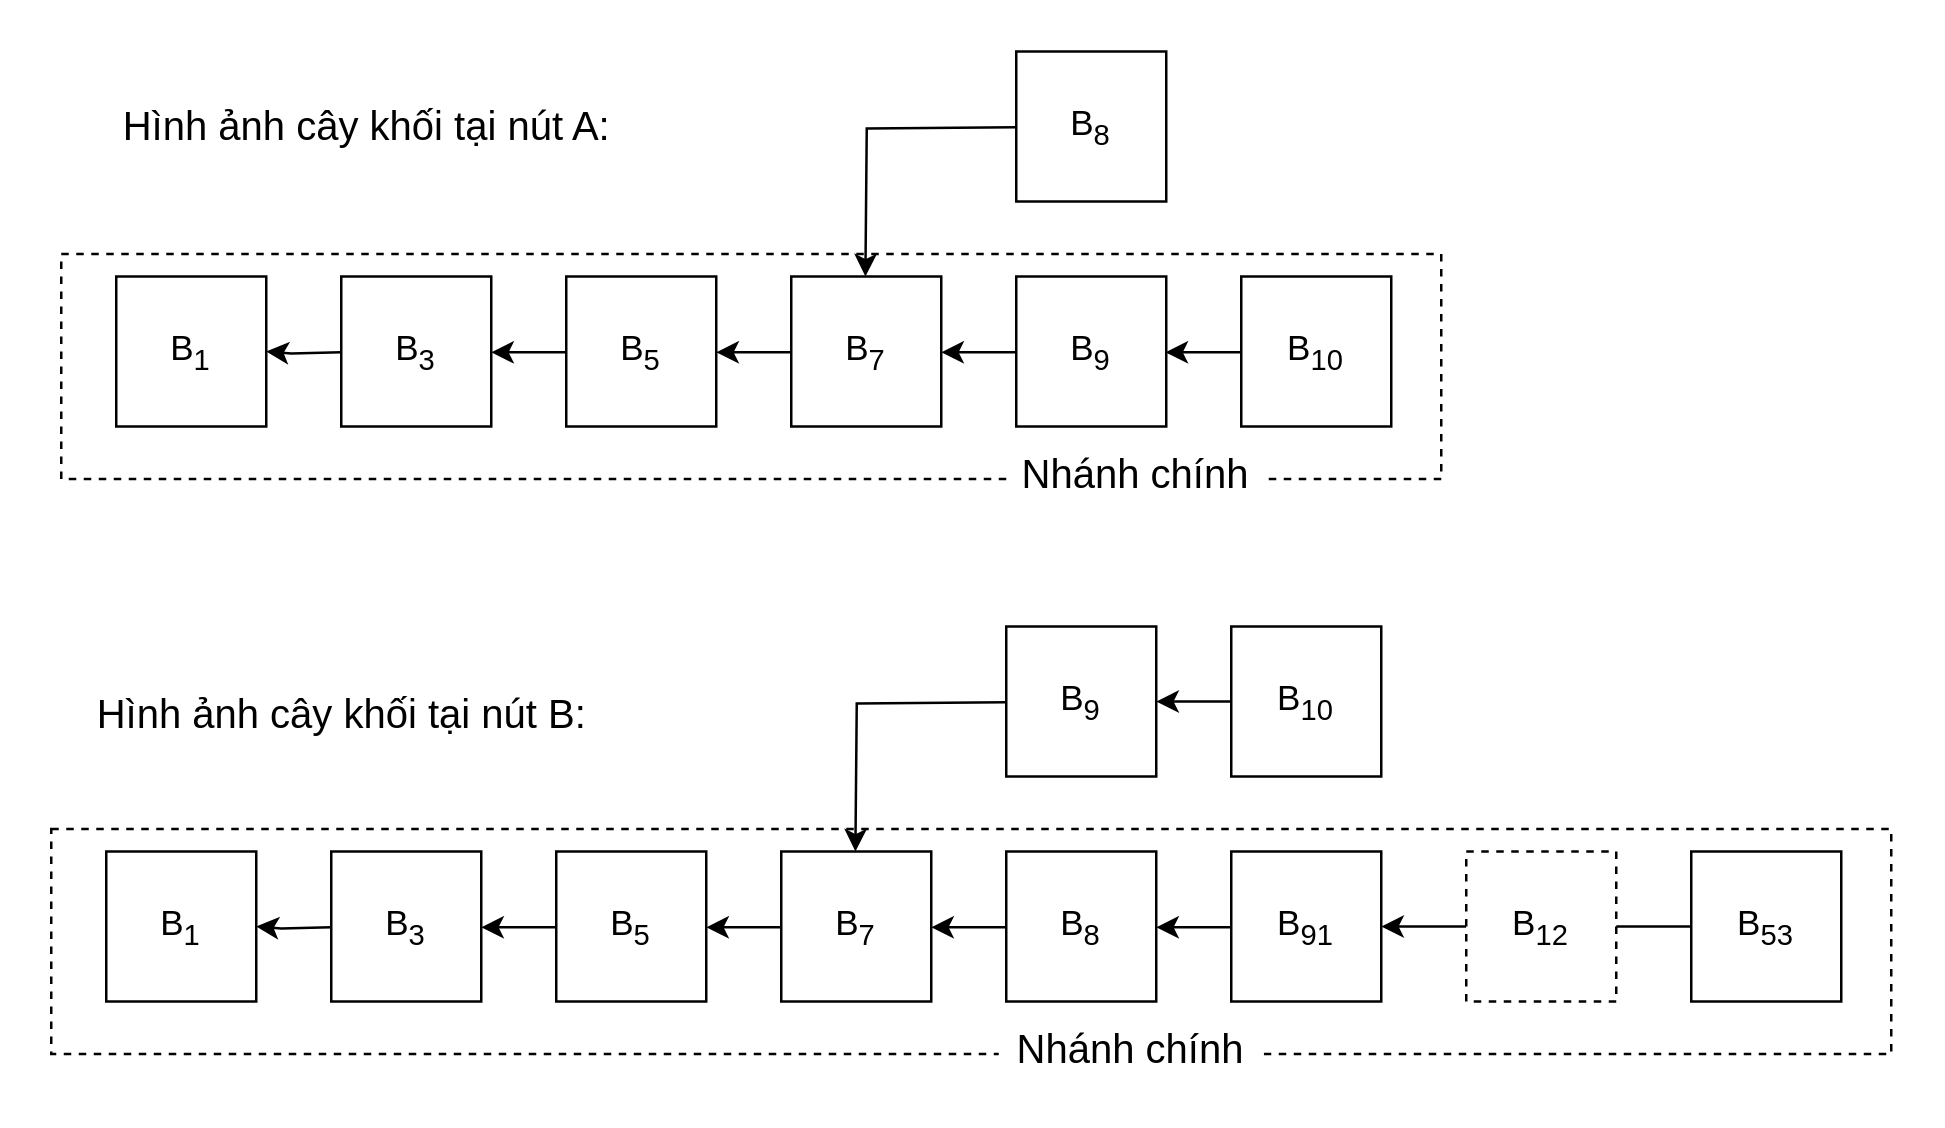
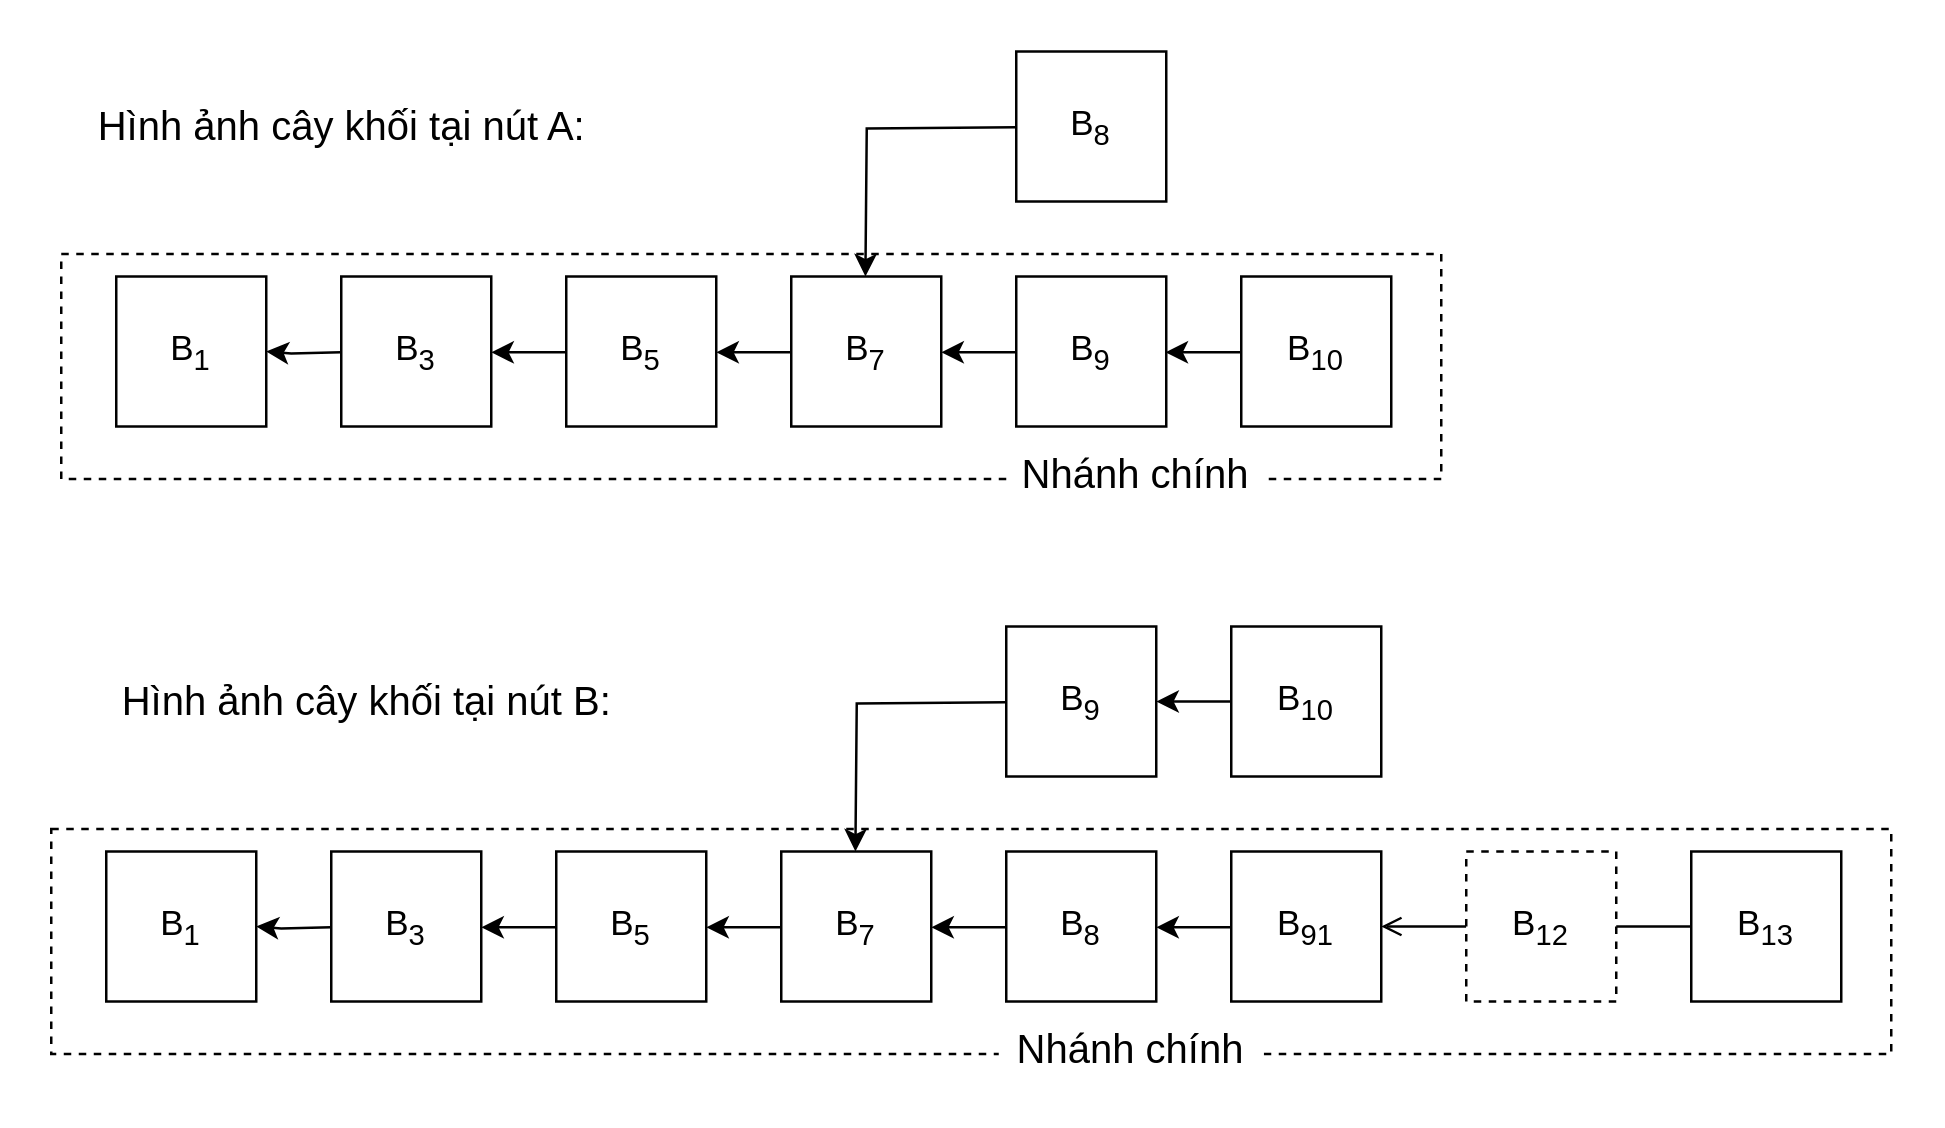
node "Hình ảnh cây khối tại nút A:": moved (368, 126) -> (343, 126)
node "Hình ảnh cây khối tại nút B:": moved (343, 714) -> (368, 701)
edge "B12" -> "B91": arrowhead classic -> open
node "B53": label "B53" -> "B13"
